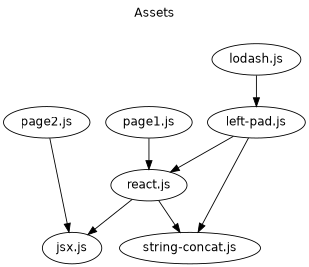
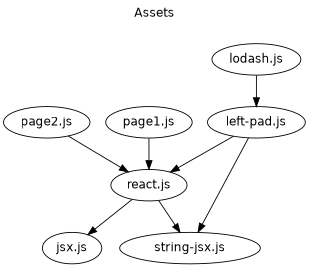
edge "page2.js" -> "jsx.js": now "page2.js" -> "react.js"
node "string-concat.js": label "string-concat.js" -> "string-jsx.js"
